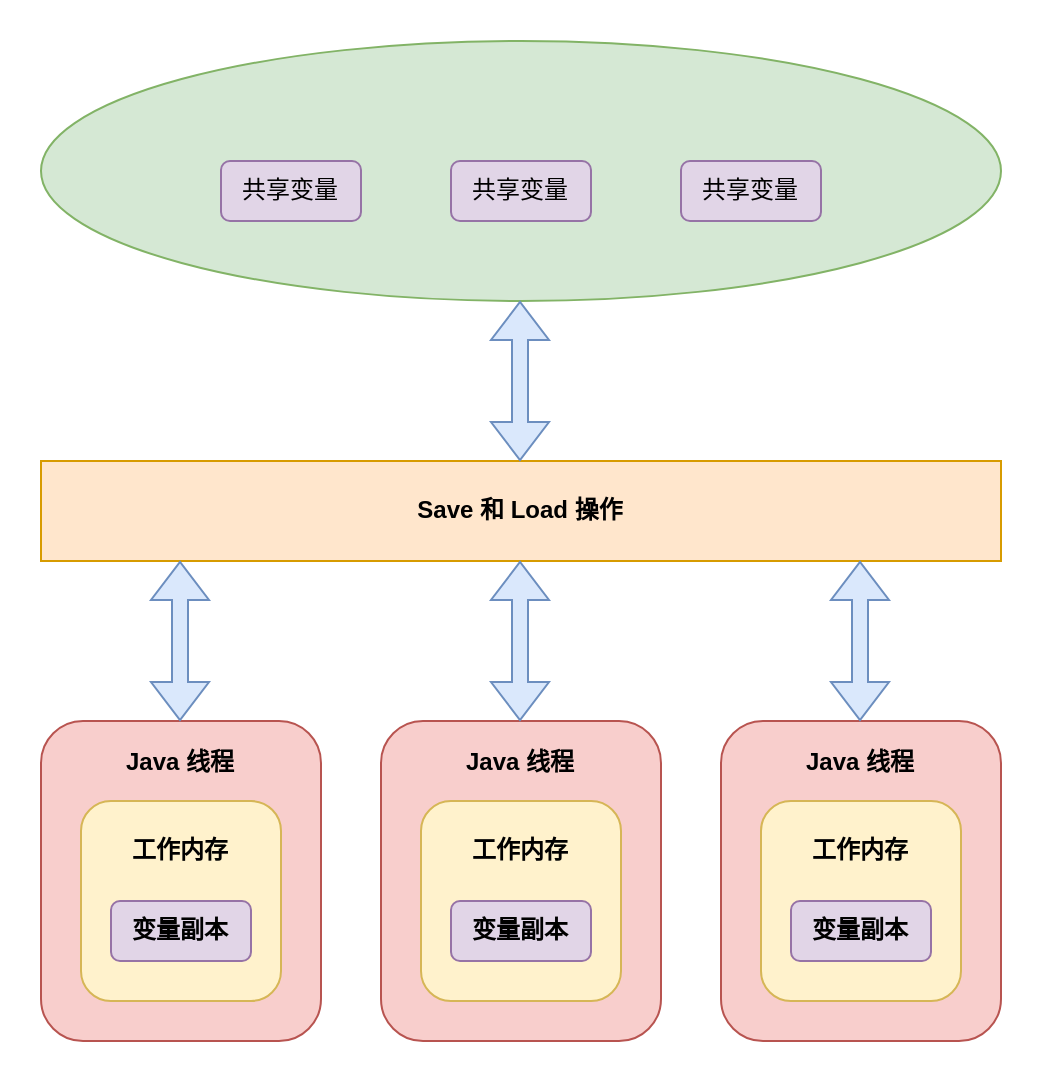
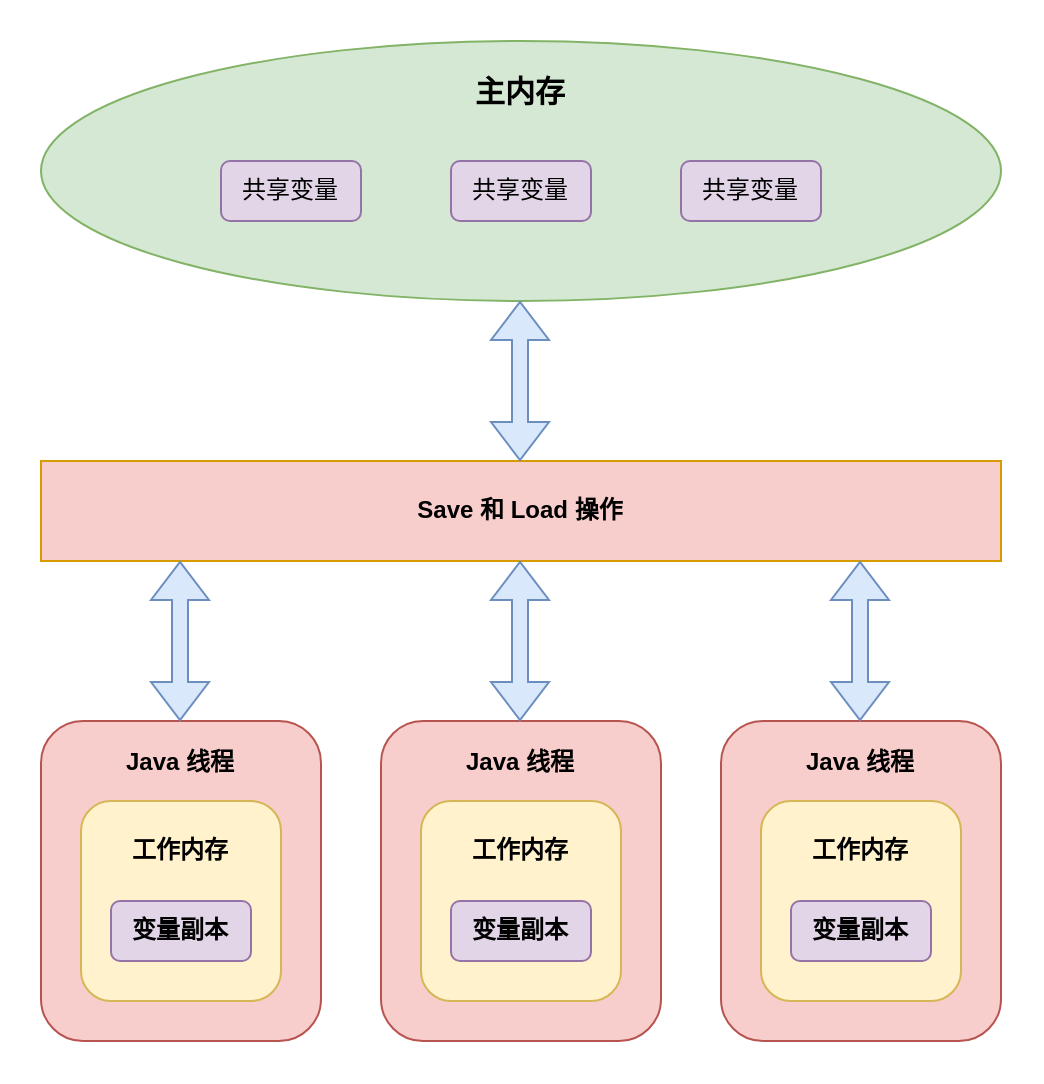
node "主内存": added
node "Save 和 Load 操作": fillcolor #ffe6cc -> #f8cecc
